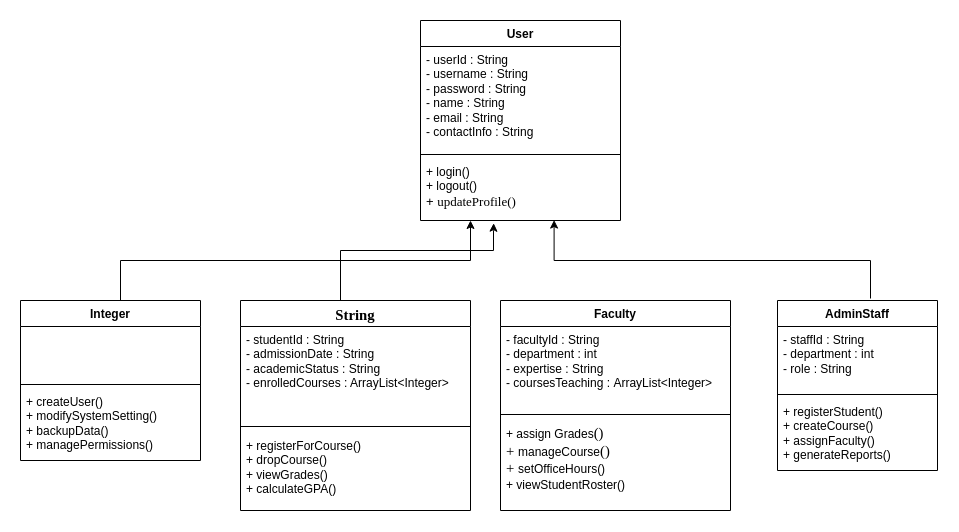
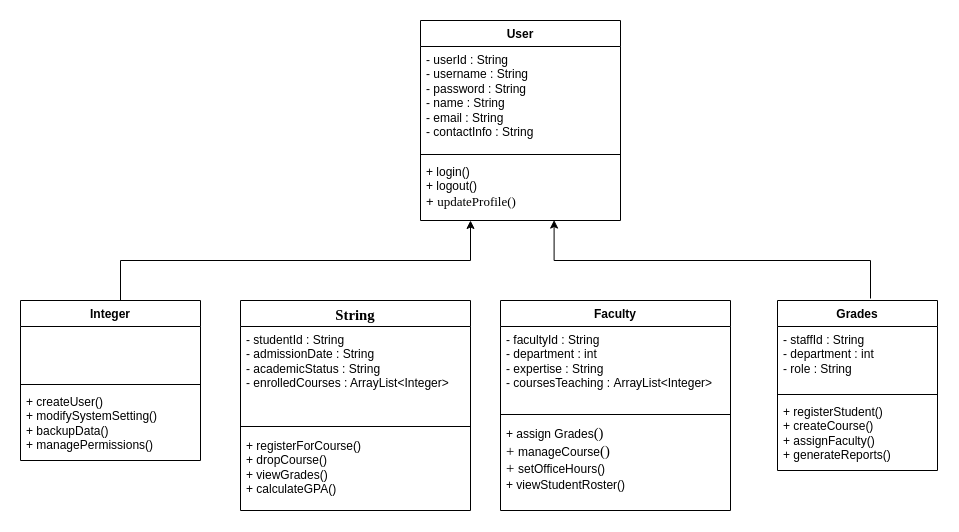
edge "String" -> "+ login() + logout() + updateProfile()": removed
node "AdminStaff": label "AdminStaff" -> "Grades"
